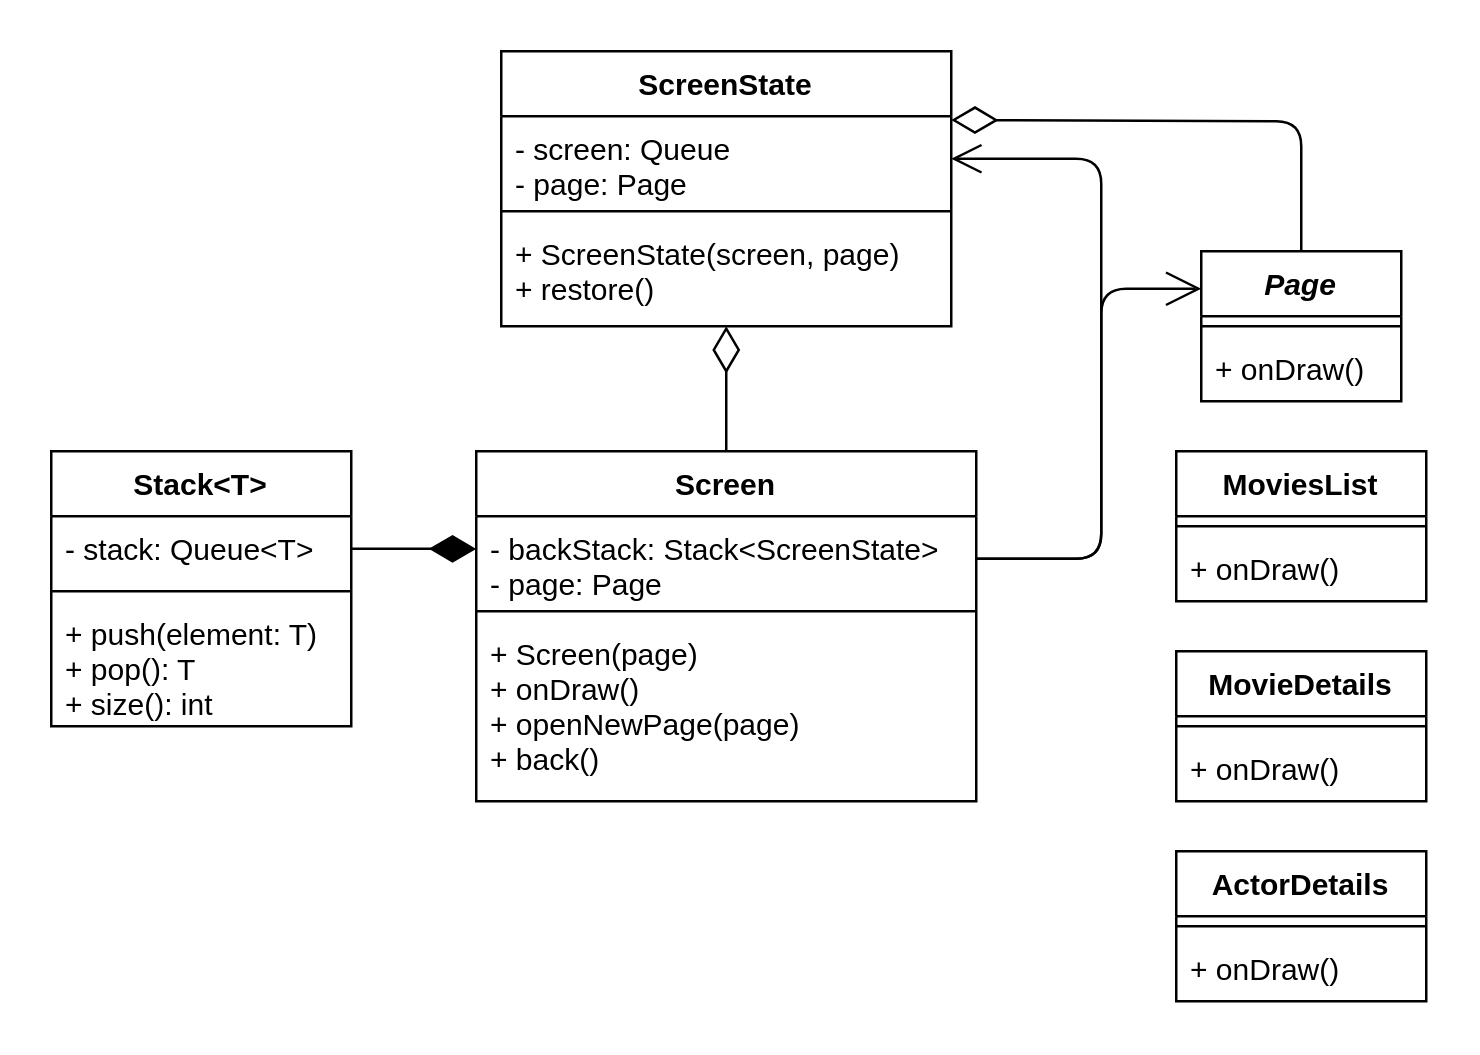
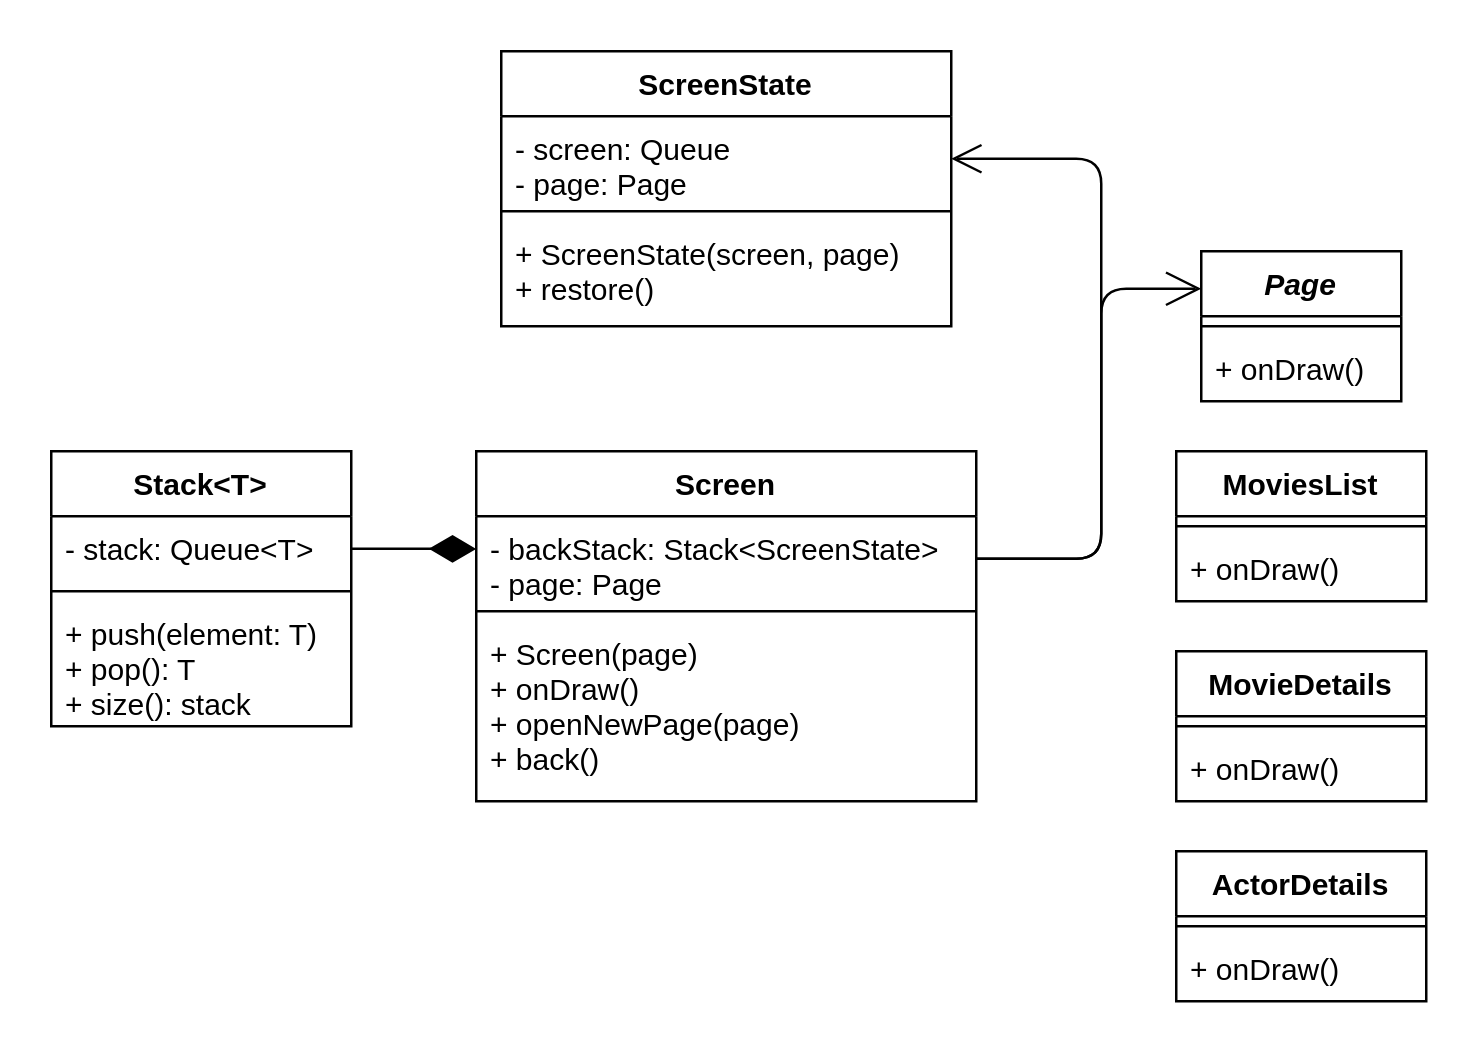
edge "Page" -> "ScreenState": removed
edge "Screen" -> "+ ScreenState(screen, page) + restore()": removed
node "+ push(element: T) + pop(): T + size(): int": label "+ push(element: T) + pop(): T + size(): int" -> "+ push(element: T) + pop(): T + size(): stack"
